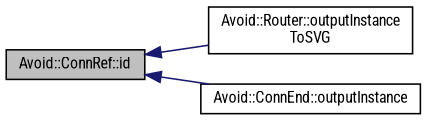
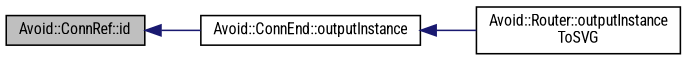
edge "Avoid::Router::outputInstance ToSVG" -> "Avoid::ConnRef::id": now "Avoid::Router::outputInstance ToSVG" -> "Avoid::ConnEnd::outputInstance"
